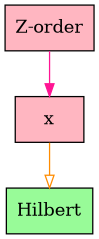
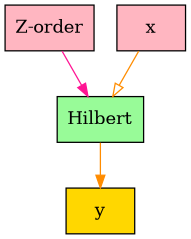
edge "Z-order" -> "x": now "Z-order" -> "Hilbert"
node "y": added
